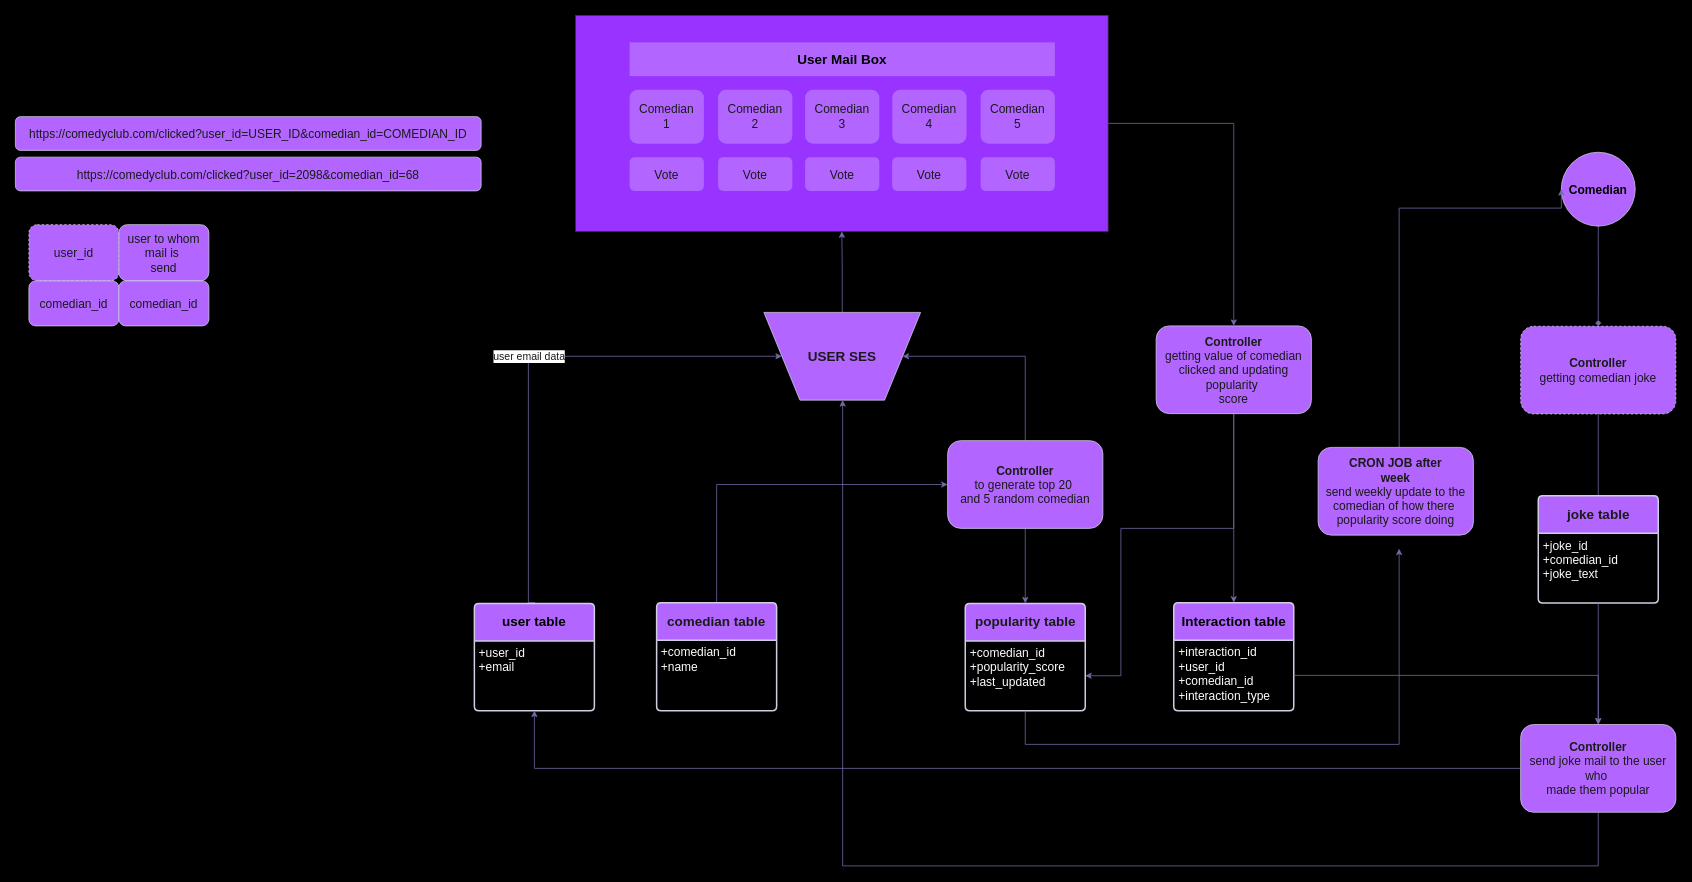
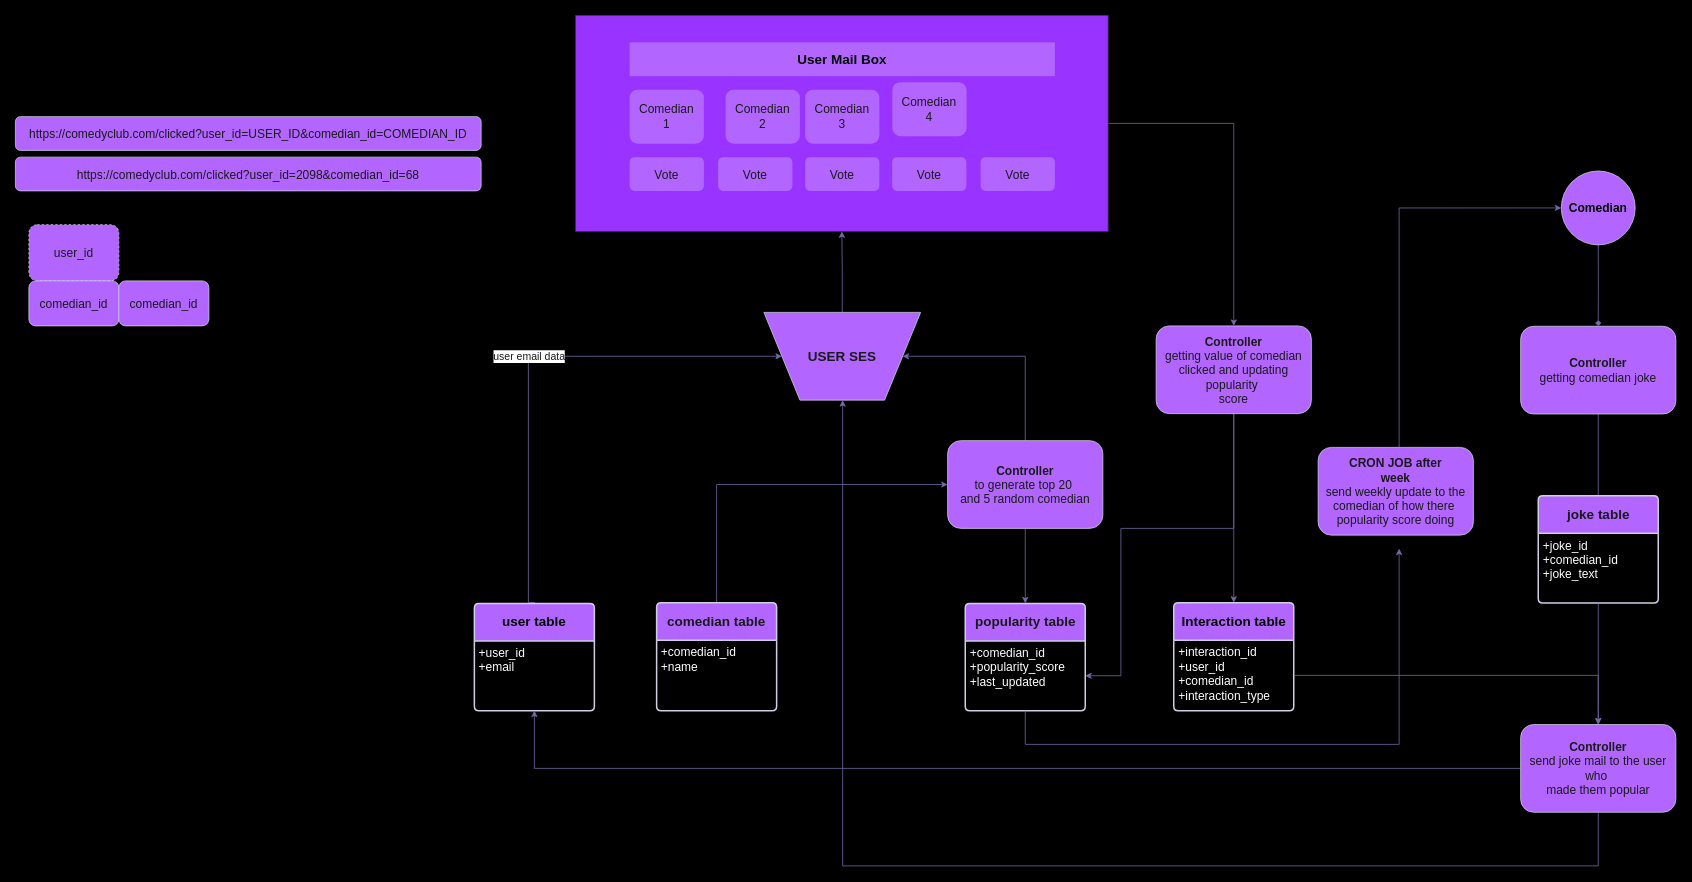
node "Comedian 2": moved (755, 117) -> (763, 117)
node "Comedian 4": moved (929, 117) -> (929, 109)
node "Comedian 5": removed
node "Comedian": moved (1598, 189) -> (1598, 208)
node "user to whom mail is send": removed
node "Controller getting comedian joke": style dashed -> solid
